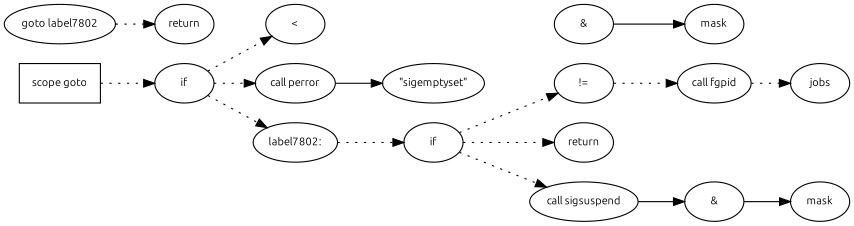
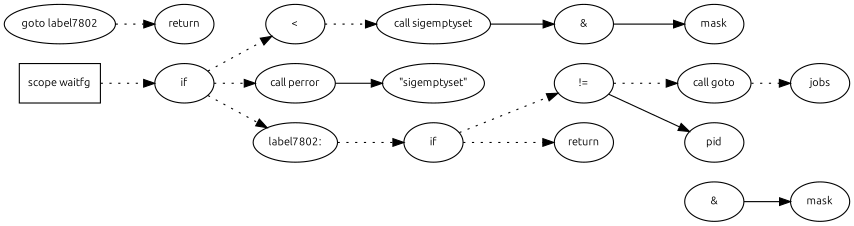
node "call sigemptyset": added
node "scope goto": label "scope goto" -> "scope waitfg"
node "call fgpid": label "call fgpid" -> "call goto"
node "pid": added
node "call sigsuspend": removed
